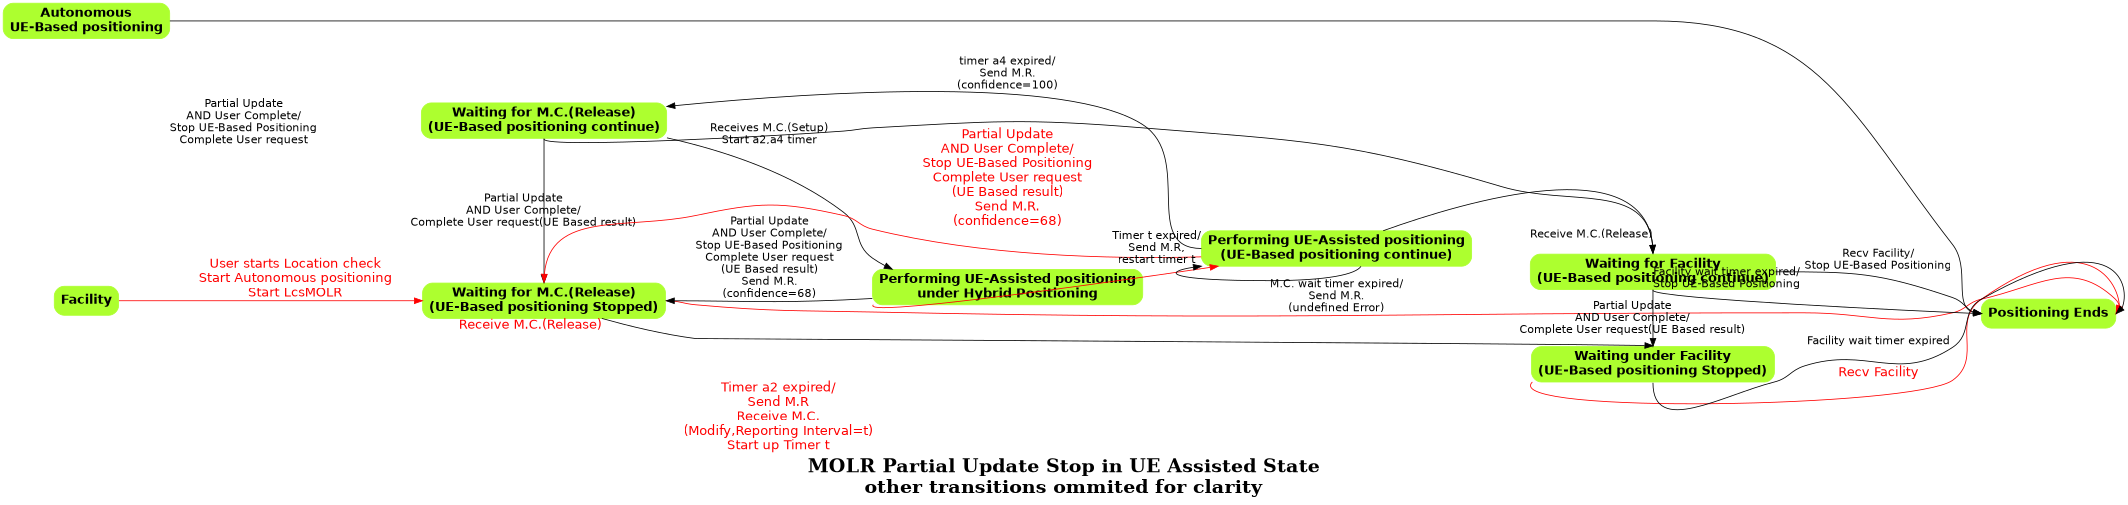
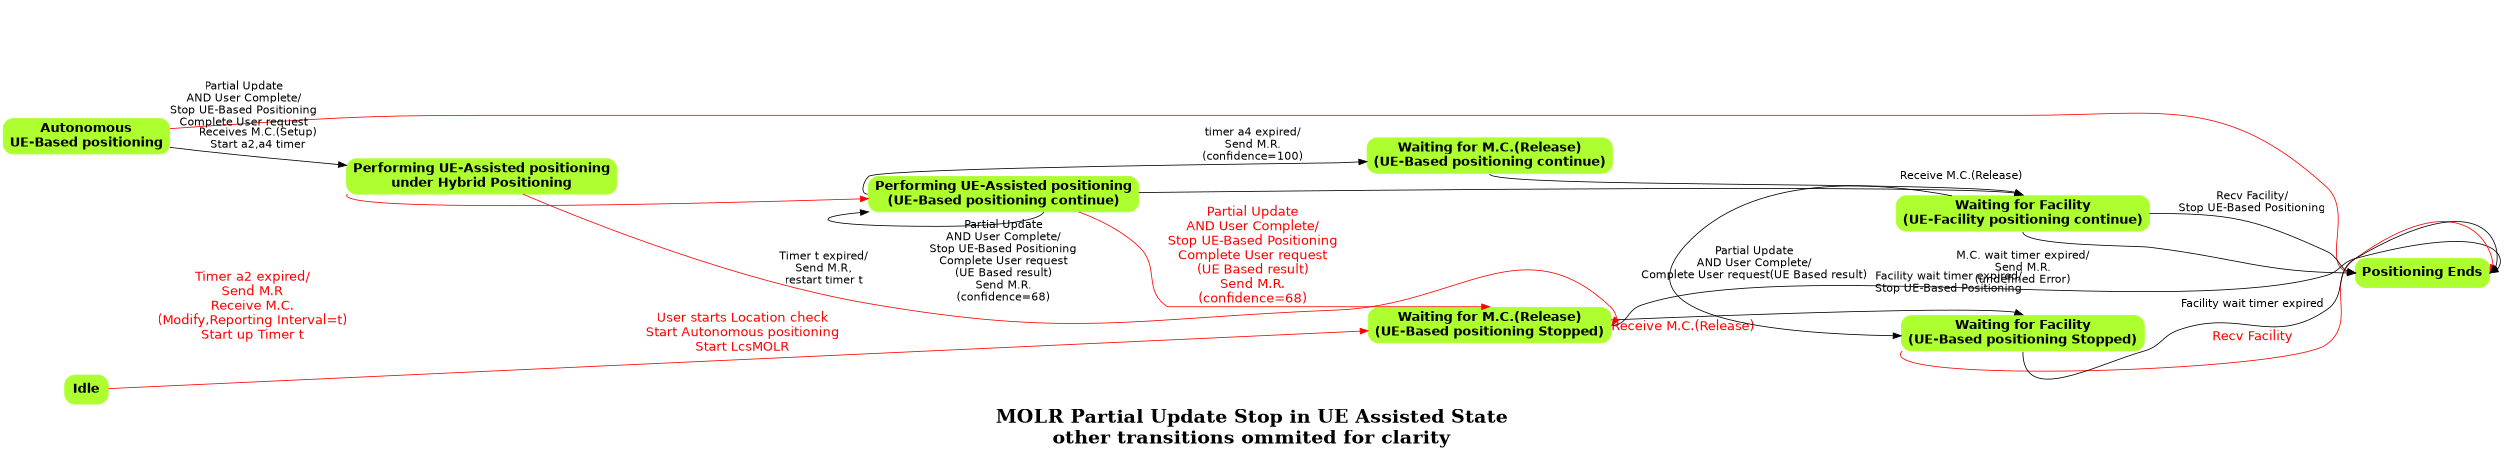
edge "Autonomous UE-Based positioning" -> "Positioning Ends": color black -> red
edge "Waiting for M.C.(Release) (UE-Based positioning continue)" -> "Performing UE-Assisted positioning under Hybrid Positioning": now "Autonomous UE-Based positioning" -> "Performing UE-Assisted positioning under Hybrid Positioning"
edge "Waiting for M.C.(Release) (UE-Based positioning continue)" -> "Waiting for M.C.(Release) (UE-Based positioning Stopped)": removed, label "Partial Update AND User Complete/ Complete User request(UE Based result)"
node "Waiting for Facility (UE-Based positioning continue)": label "Waiting for Facility (UE-Based positioning continue)" -> "Waiting for Facility (UE-Facility positioning continue)"
node "Facility": label "Facility" -> "Idle"
edge "Performing UE-Assisted positioning under Hybrid Positioning" -> "Waiting for M.C.(Release) (UE-Based positioning Stopped)": color black -> red
edge "Waiting for M.C.(Release) (UE-Based positioning Stopped)" -> "Positioning Ends": color red -> black
node "Waiting under Facility (UE-Based positioning Stopped)": label "Waiting under Facility (UE-Based positioning Stopped)" -> "Waiting for Facility (UE-Based positioning Stopped)"
